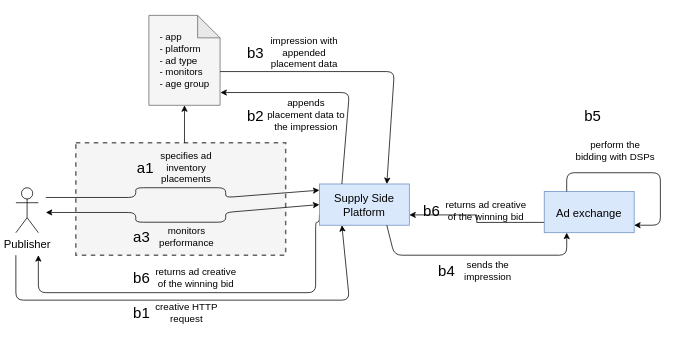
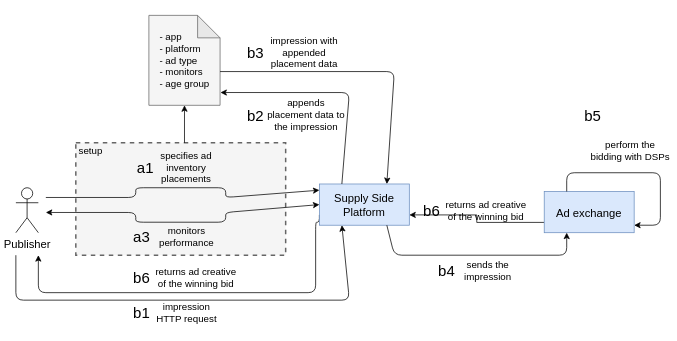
node "setup": added
node "perform the bidding with DSPs": moved (615, 150) -> (630, 150)
node "creative HTTP request": label "creative HTTP request" -> "impression HTTP request"
